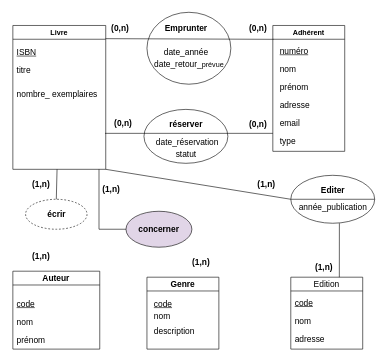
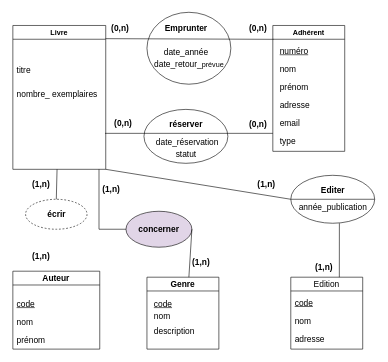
node "ISBN": removed
edge "concerner" -- "Genre": added
